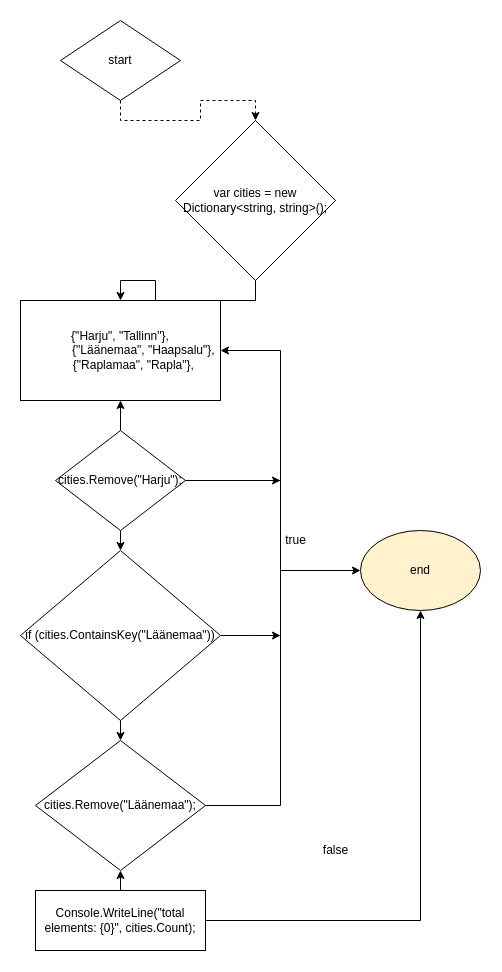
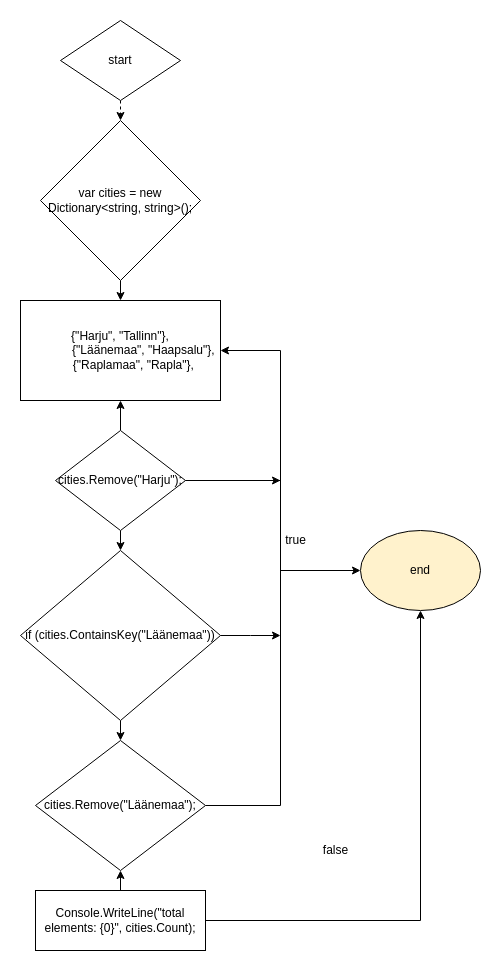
node "var cities = new Dictionary<string, string>();": moved (256, 201) -> (121, 201)
